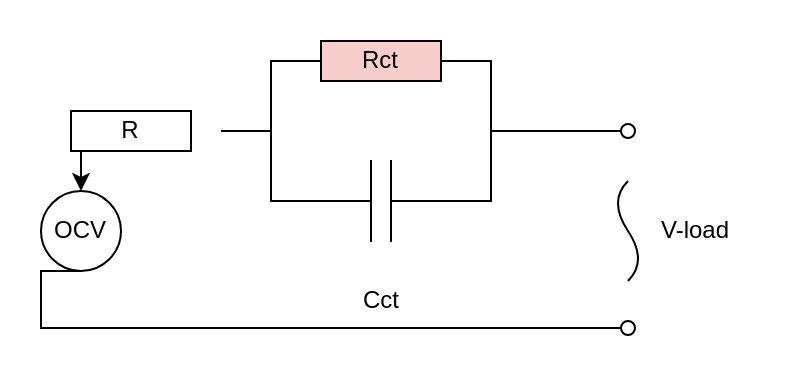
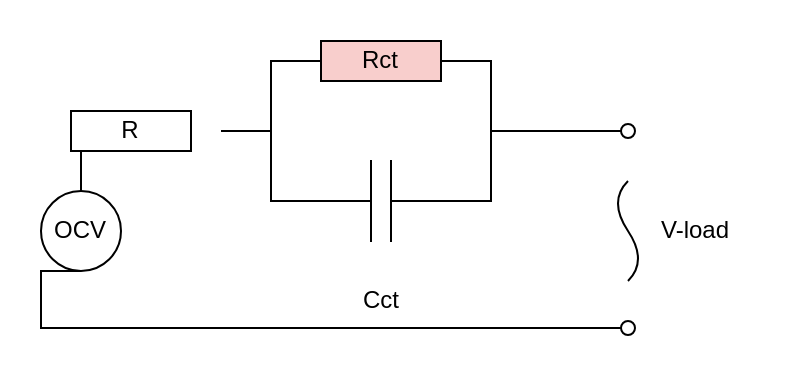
edge "R" -> "OCV": arrowhead classic -> none
